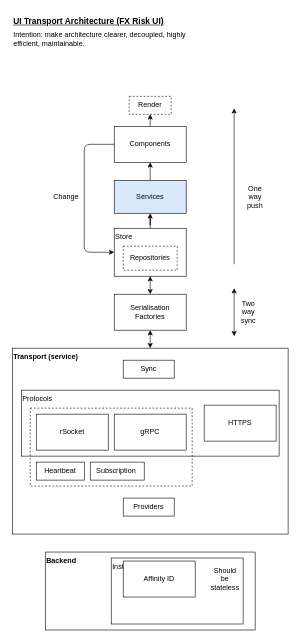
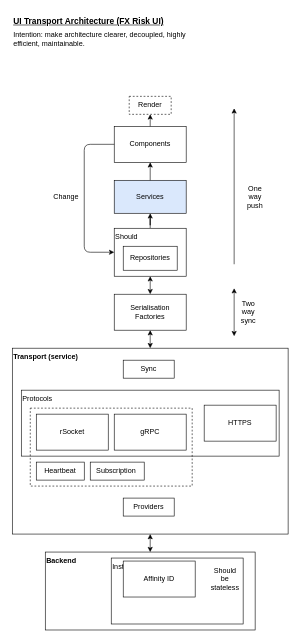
node "Store": label "Store" -> "Should"
node "Repositories": style dashed -> solid
edge "Transport (service)" -- "Backend": added
